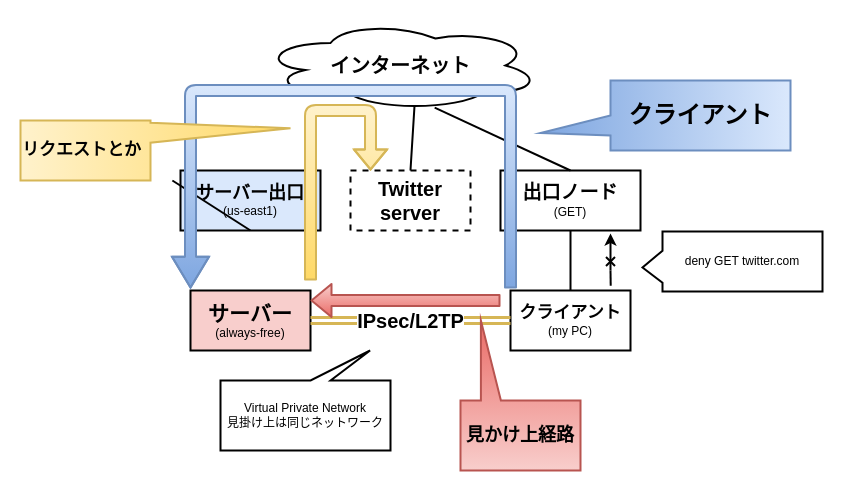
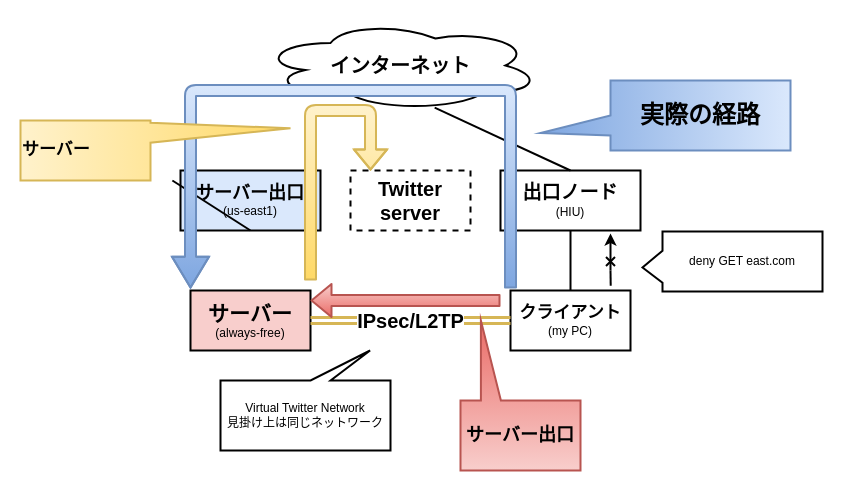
node "クライアント": label "クライアント" -> "実際の経路"
edge "インターネット" -- "Twitter server": removed
node "リクエストとか": label "リクエストとか" -> "サーバー"
node "出口ノード (GET)": label "出口ノード (GET)" -> "出口ノード (HIU)"
node "deny GET twitter.com": label "deny GET twitter.com" -> "deny GET east.com"
node "Virtual Private Network 見掛け上は同じネットワーク": label "Virtual Private Network 見掛け上は同じネットワーク" -> "Virtual Twitter Network 見掛け上は同じネットワーク"
node "見かけ上経路": label "見かけ上経路" -> "サーバー出口"
